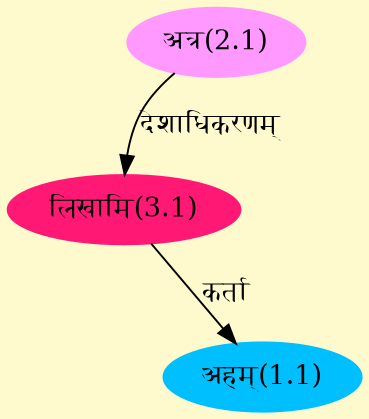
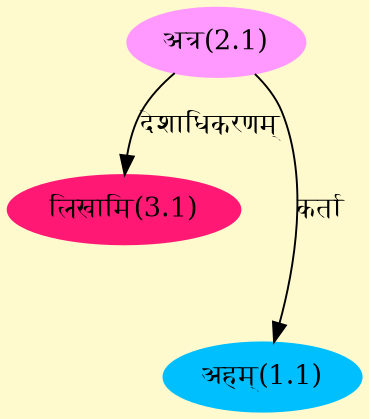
edge "लिखामि(3.1)" -> "अहम्(1.1)": now "अत्र(2.1)" -> "अहम्(1.1)"
